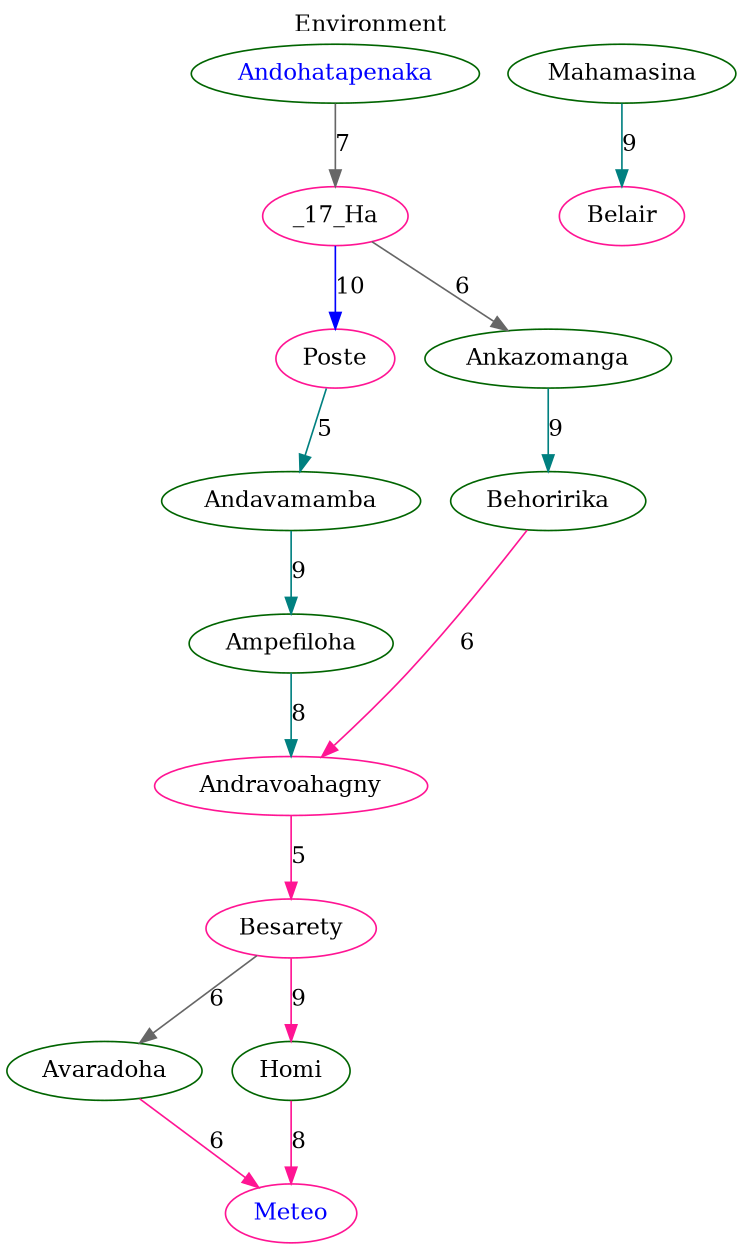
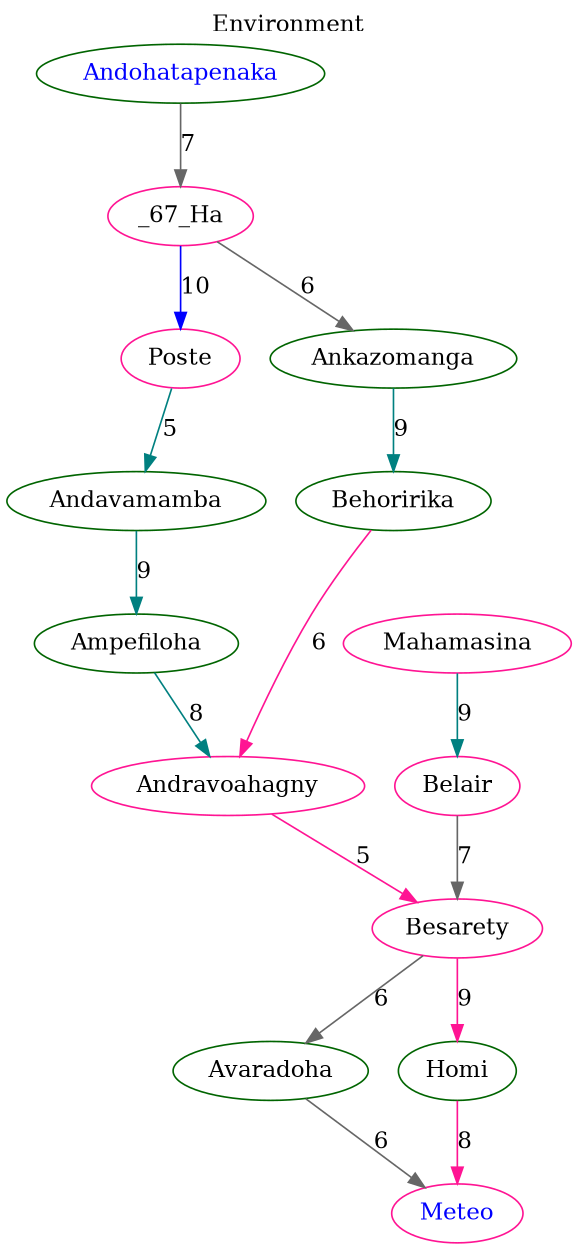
node "Mahamasina": color darkgreen -> deeppink
node "_17_Ha": label "_17_Ha" -> "_67_Ha"
edge "Belair" -> "Besarety": added, label "7"
edge "Avaradoha" -> "Meteo": color deeppink -> gray40
